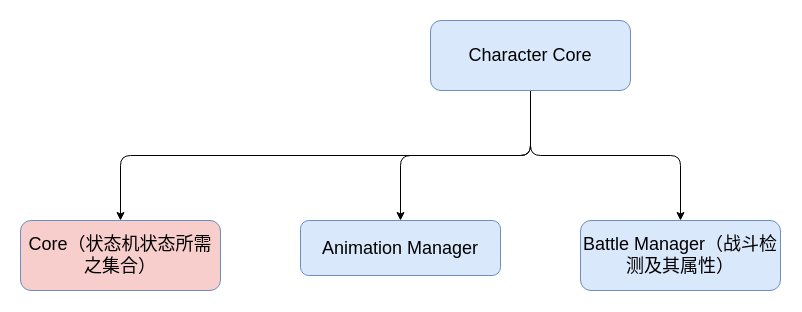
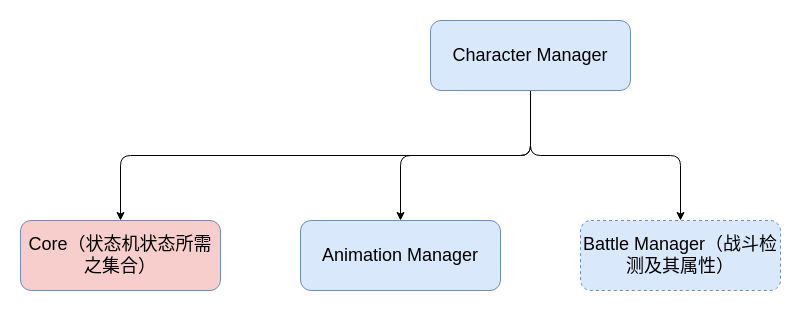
node "Character Core": label "Character Core" -> "Character Manager"
node "Animation Manager": size 200x55 -> 200x70
node "Battle Manager（战斗检测及其属性）": style solid -> dashed
